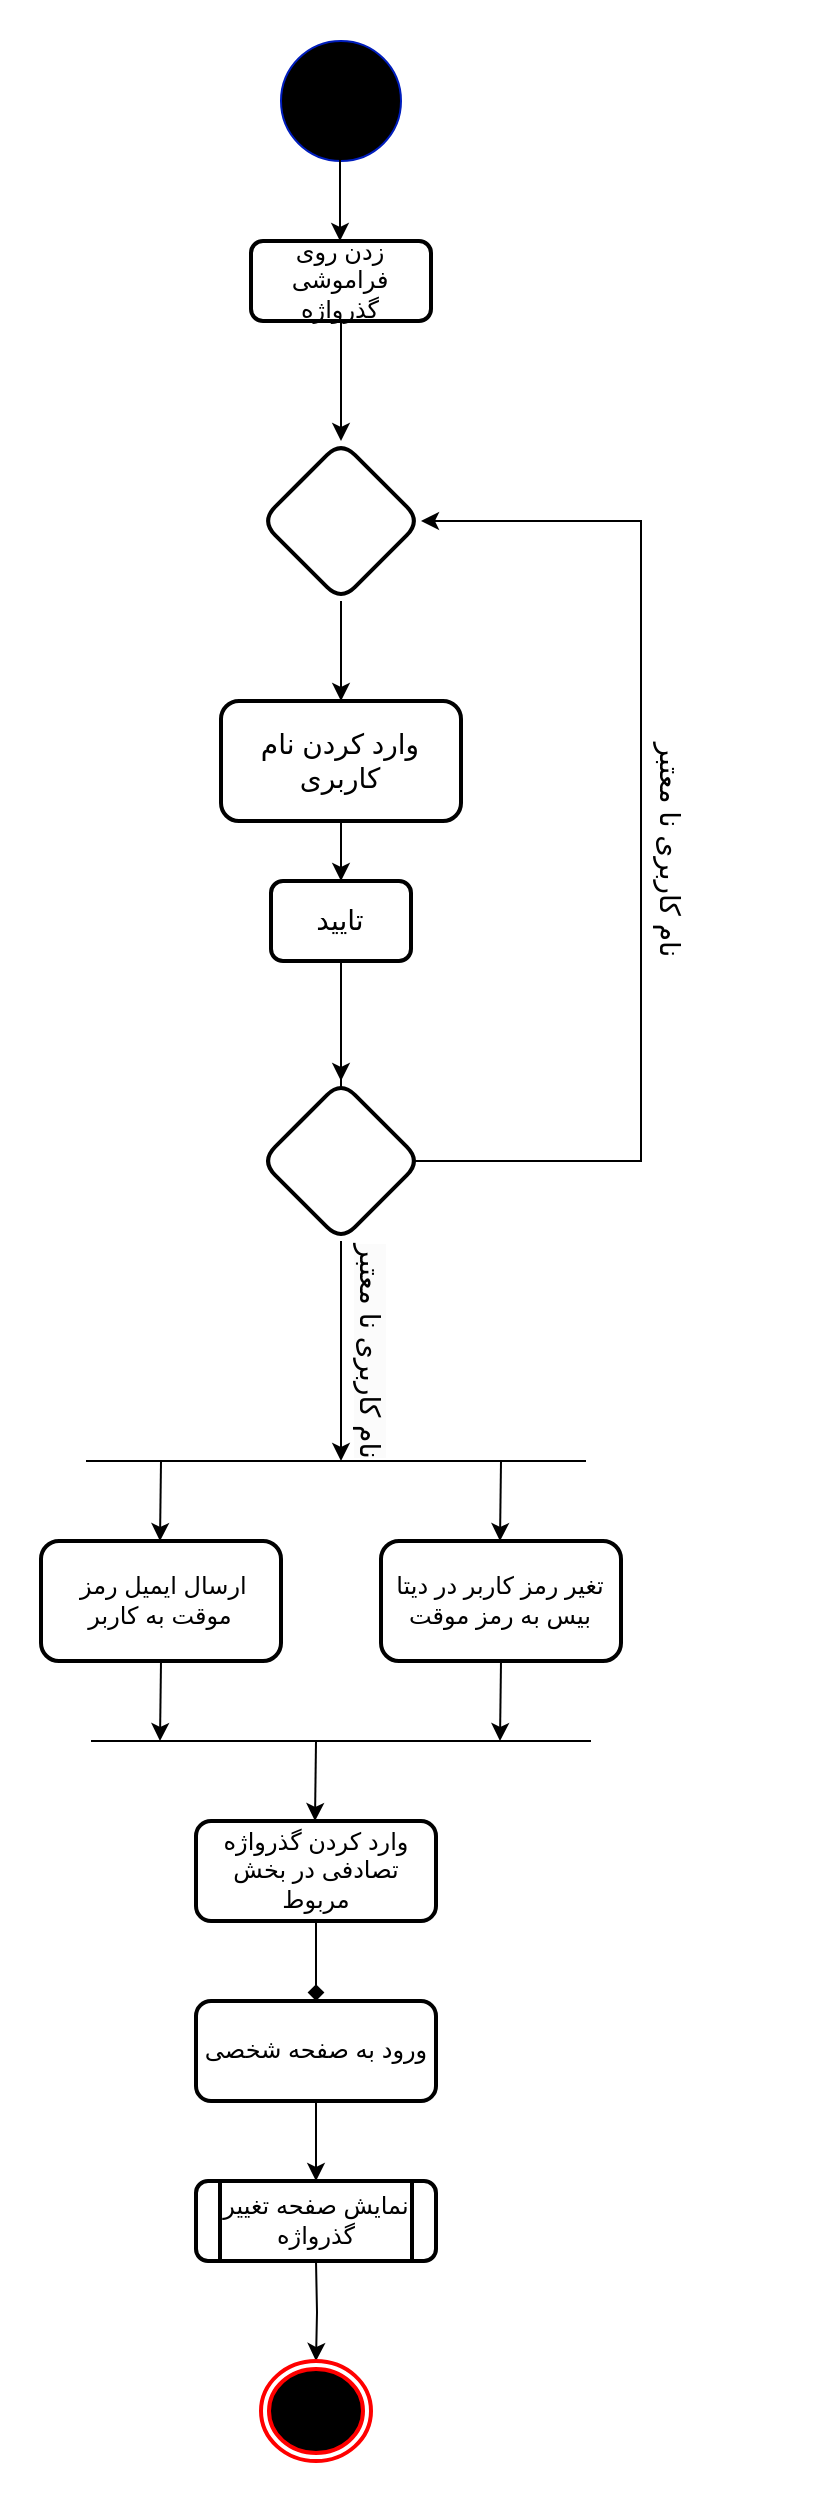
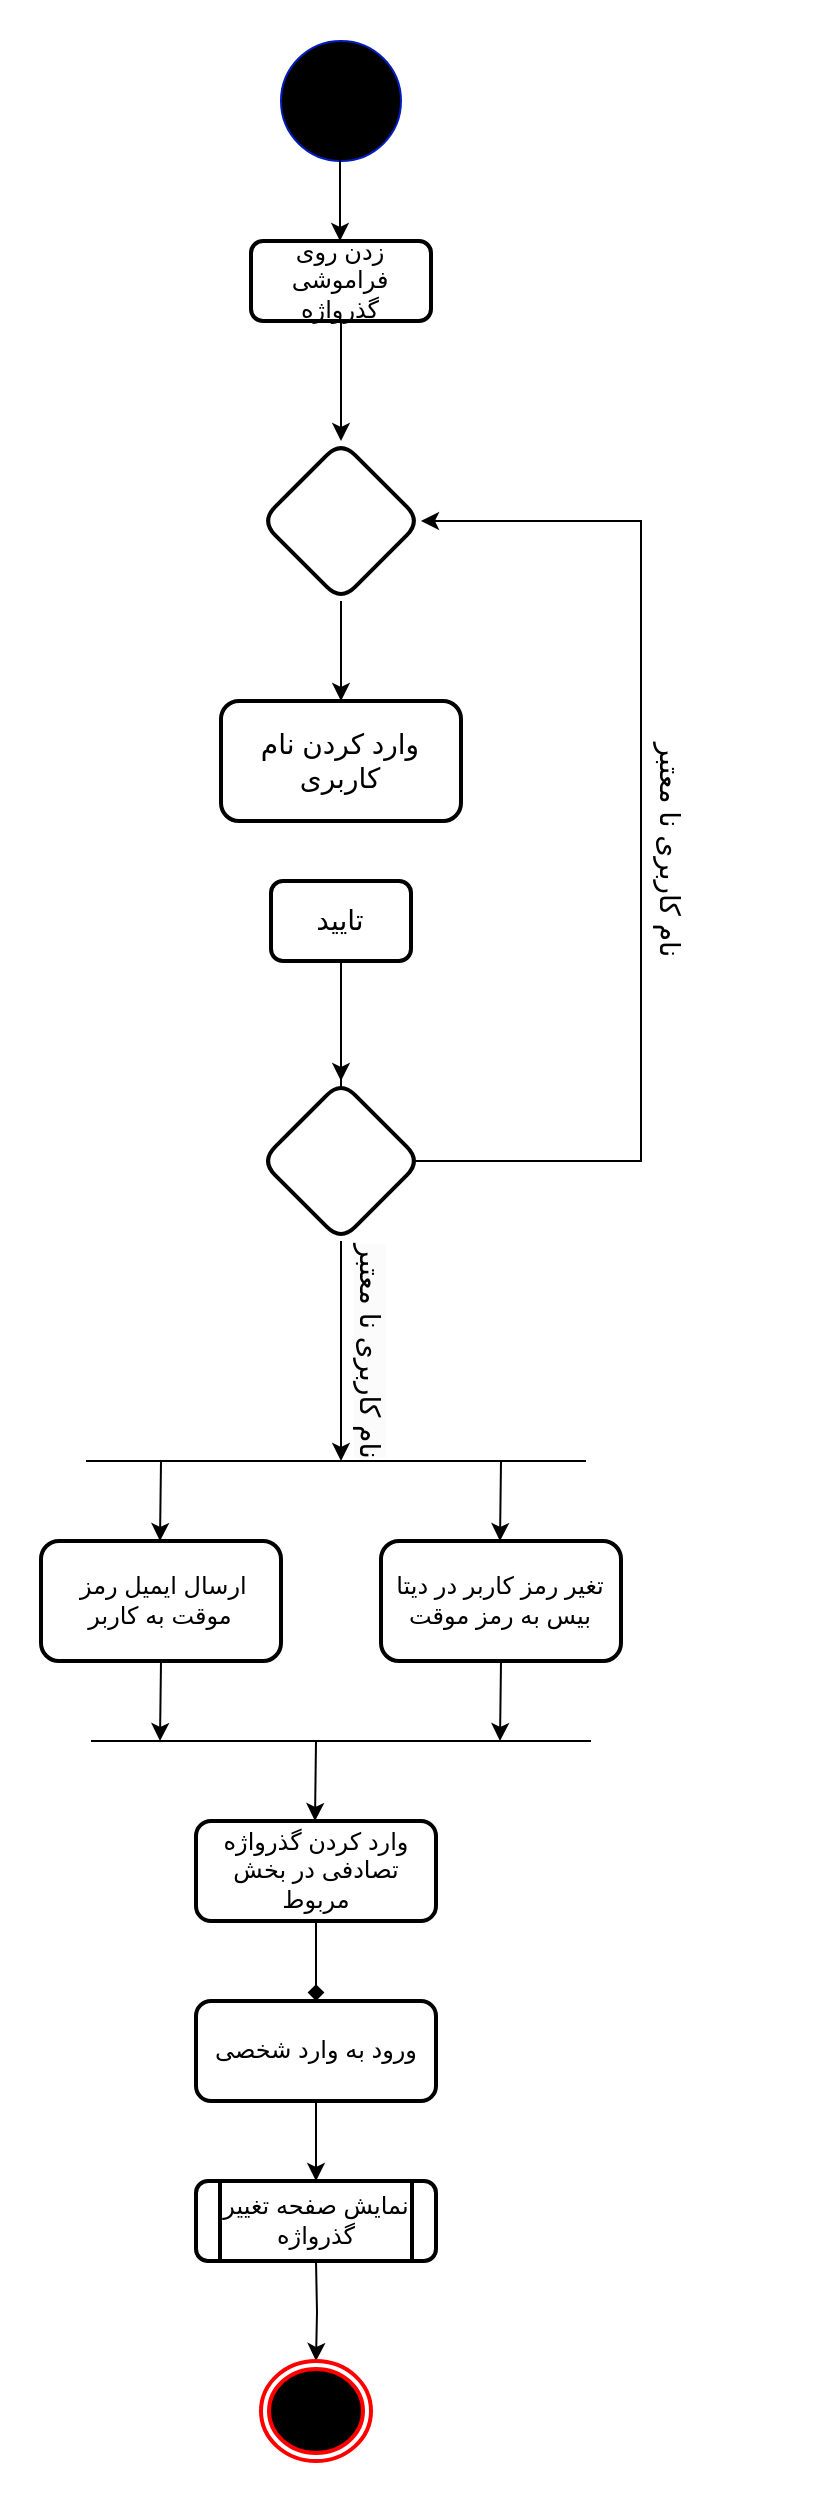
edge "وارد کردن نام کاربری" -> "تایید": removed
node "ورود به صفحه شخصی": label "ورود به صفحه شخصی" -> "ورود به وارد شخصی"
